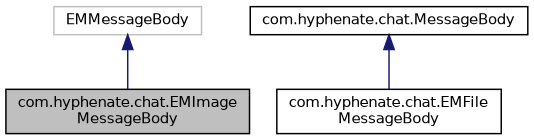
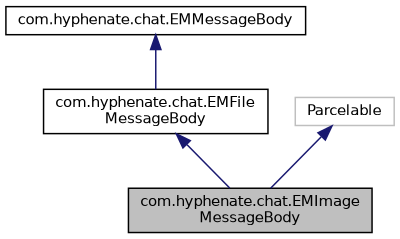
node "EMMessageBody": label "EMMessageBody" -> "Parcelable"
node "com.hyphenate.chat.MessageBody": label "com.hyphenate.chat.MessageBody" -> "com.hyphenate.chat.EMMessageBody"
edge "com.hyphenate.chat.EMImage MessageBody" -> "com.hyphenate.chat.EMFile MessageBody": added
